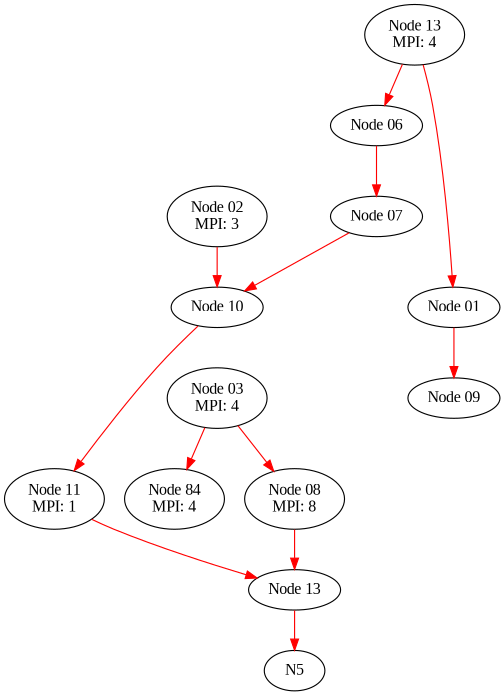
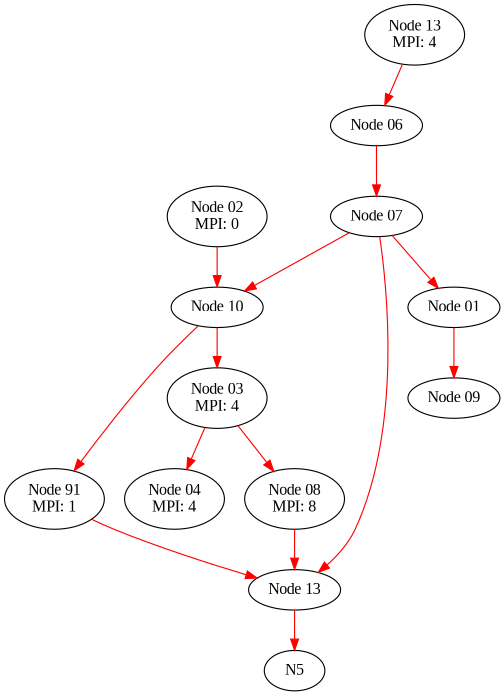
edge "Node 13 MPI: 4" -> "Node 01": now "Node 07" -> "Node 01"
node "Node 02 MPI: 3": label "Node 02 MPI: 3" -> "Node 02 MPI: 0"
edge "Node 10" -> "Node 03 MPI: 4": added
edge "Node 07" -> "Node 13": added
node "Node 11 MPI: 1": label "Node 11 MPI: 1" -> "Node 91 MPI: 1"
node "Node 84 MPI: 4": label "Node 84 MPI: 4" -> "Node 04 MPI: 4"
